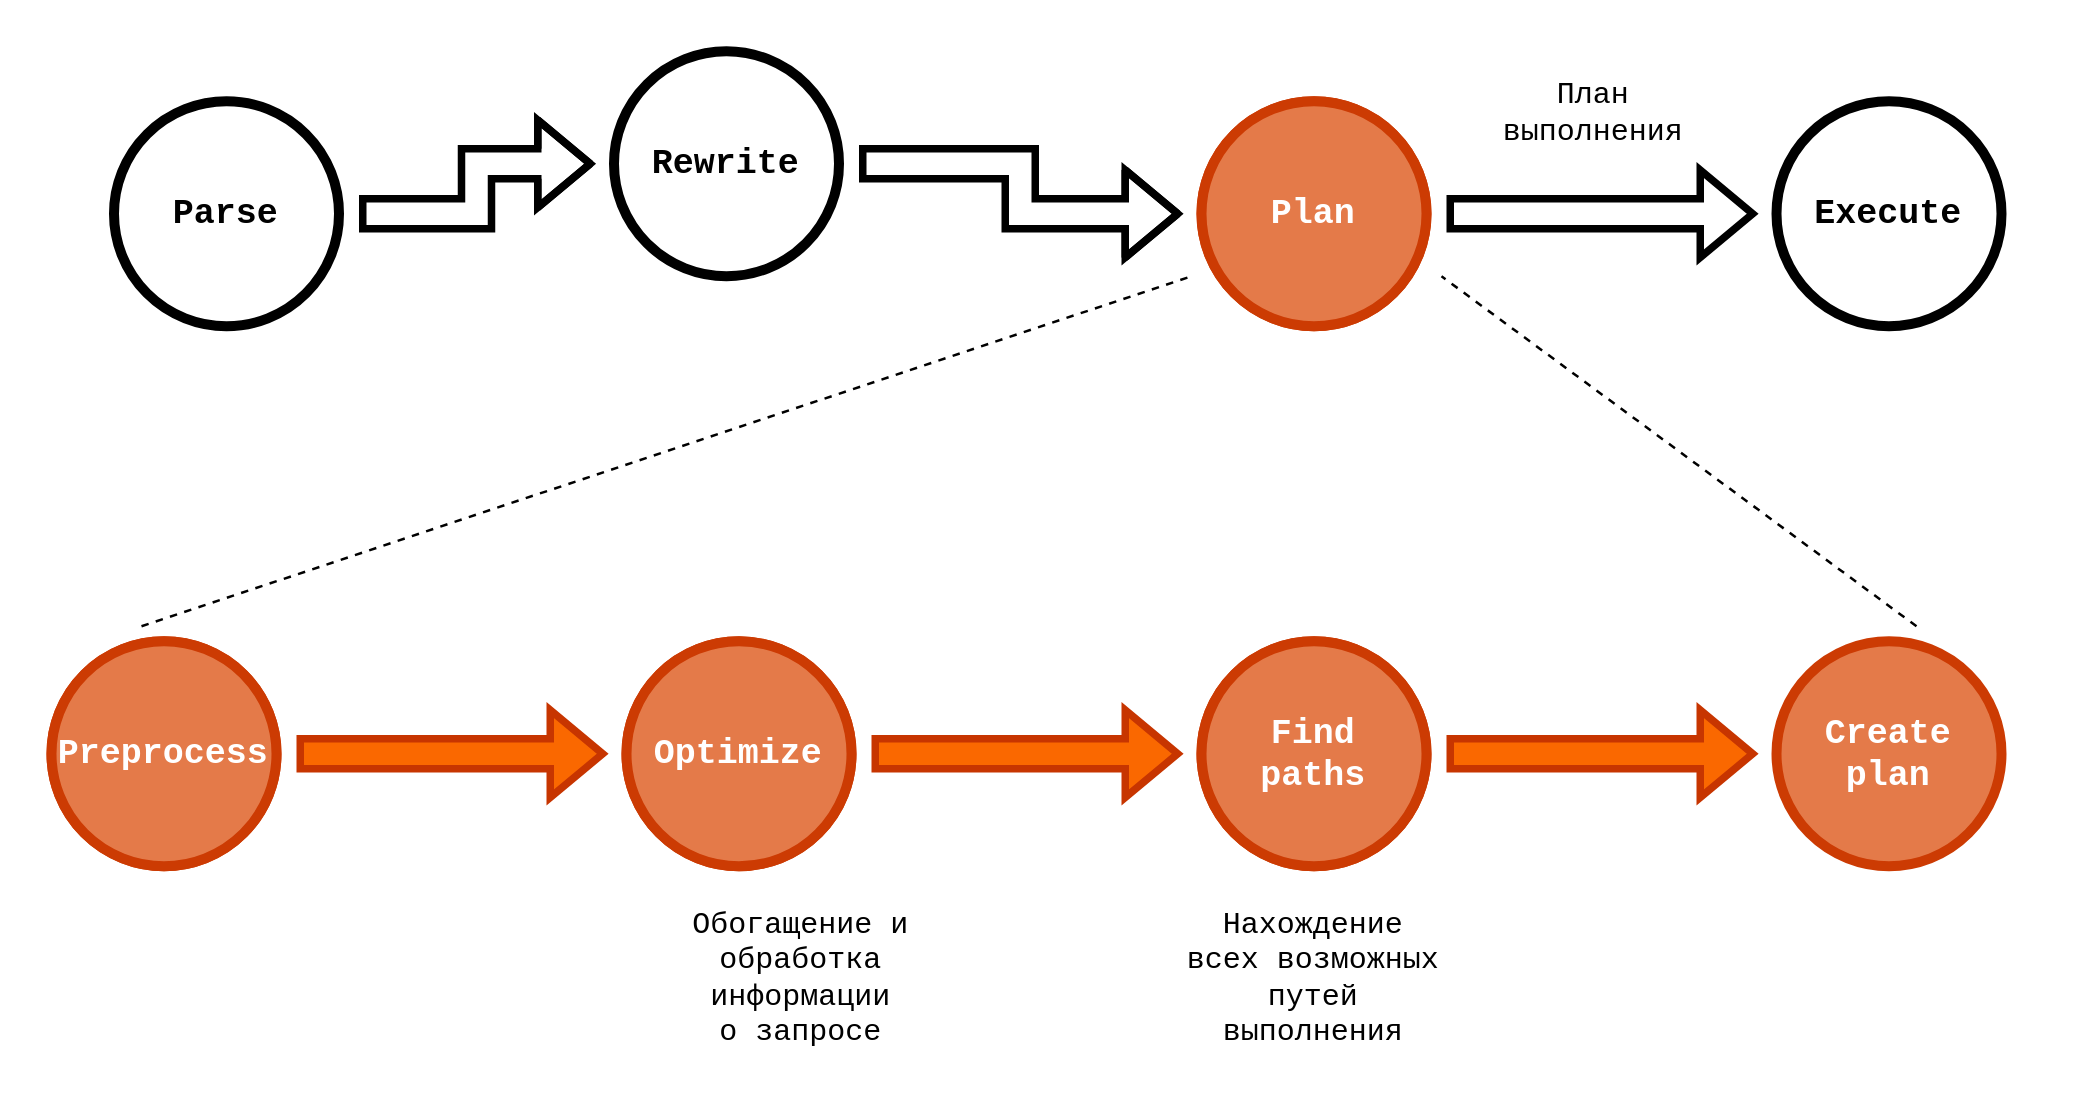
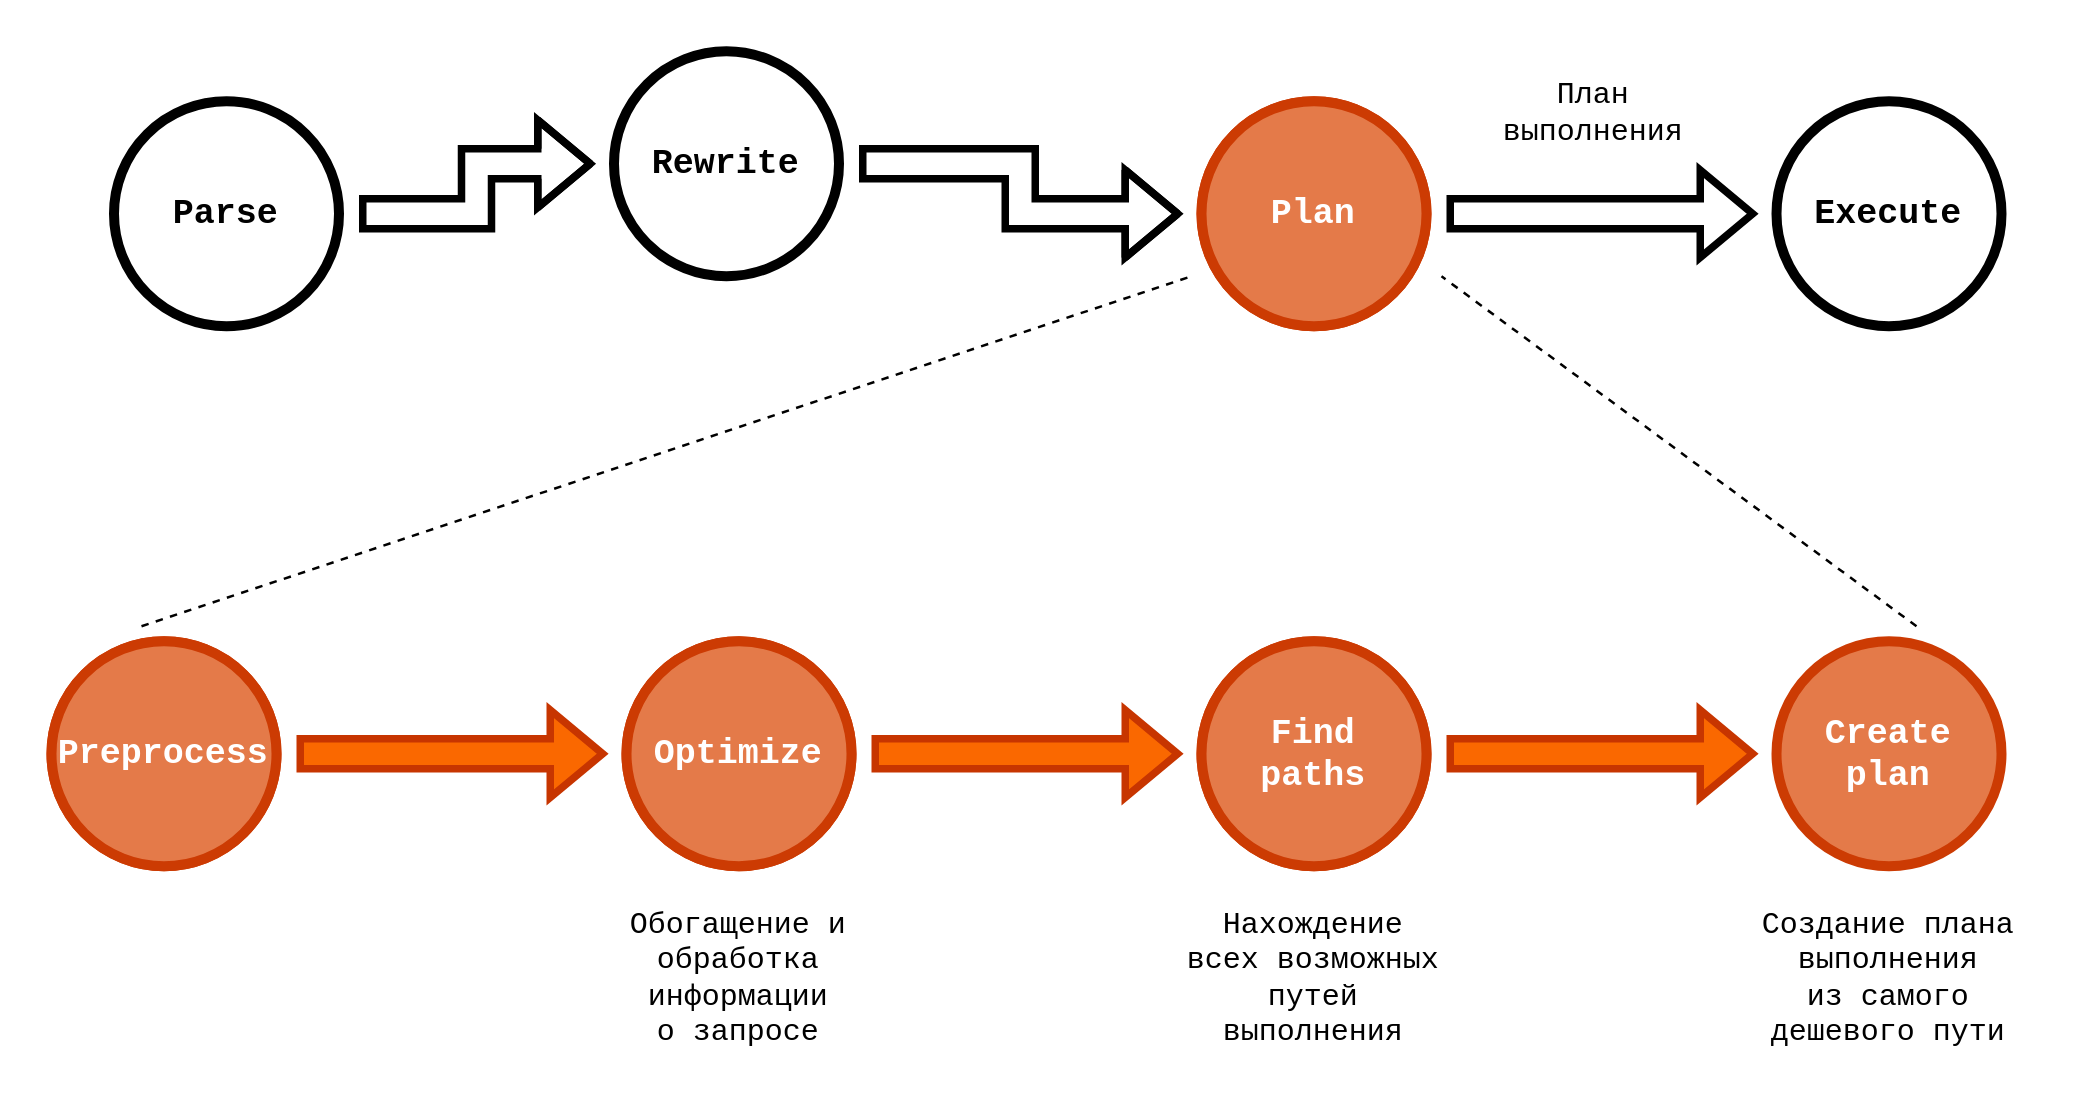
node "Обогащение и обработка информации о запросе": moved (801, 979) -> (739, 979)
node "Создание плана выполнения из самого дешевого пути": added
